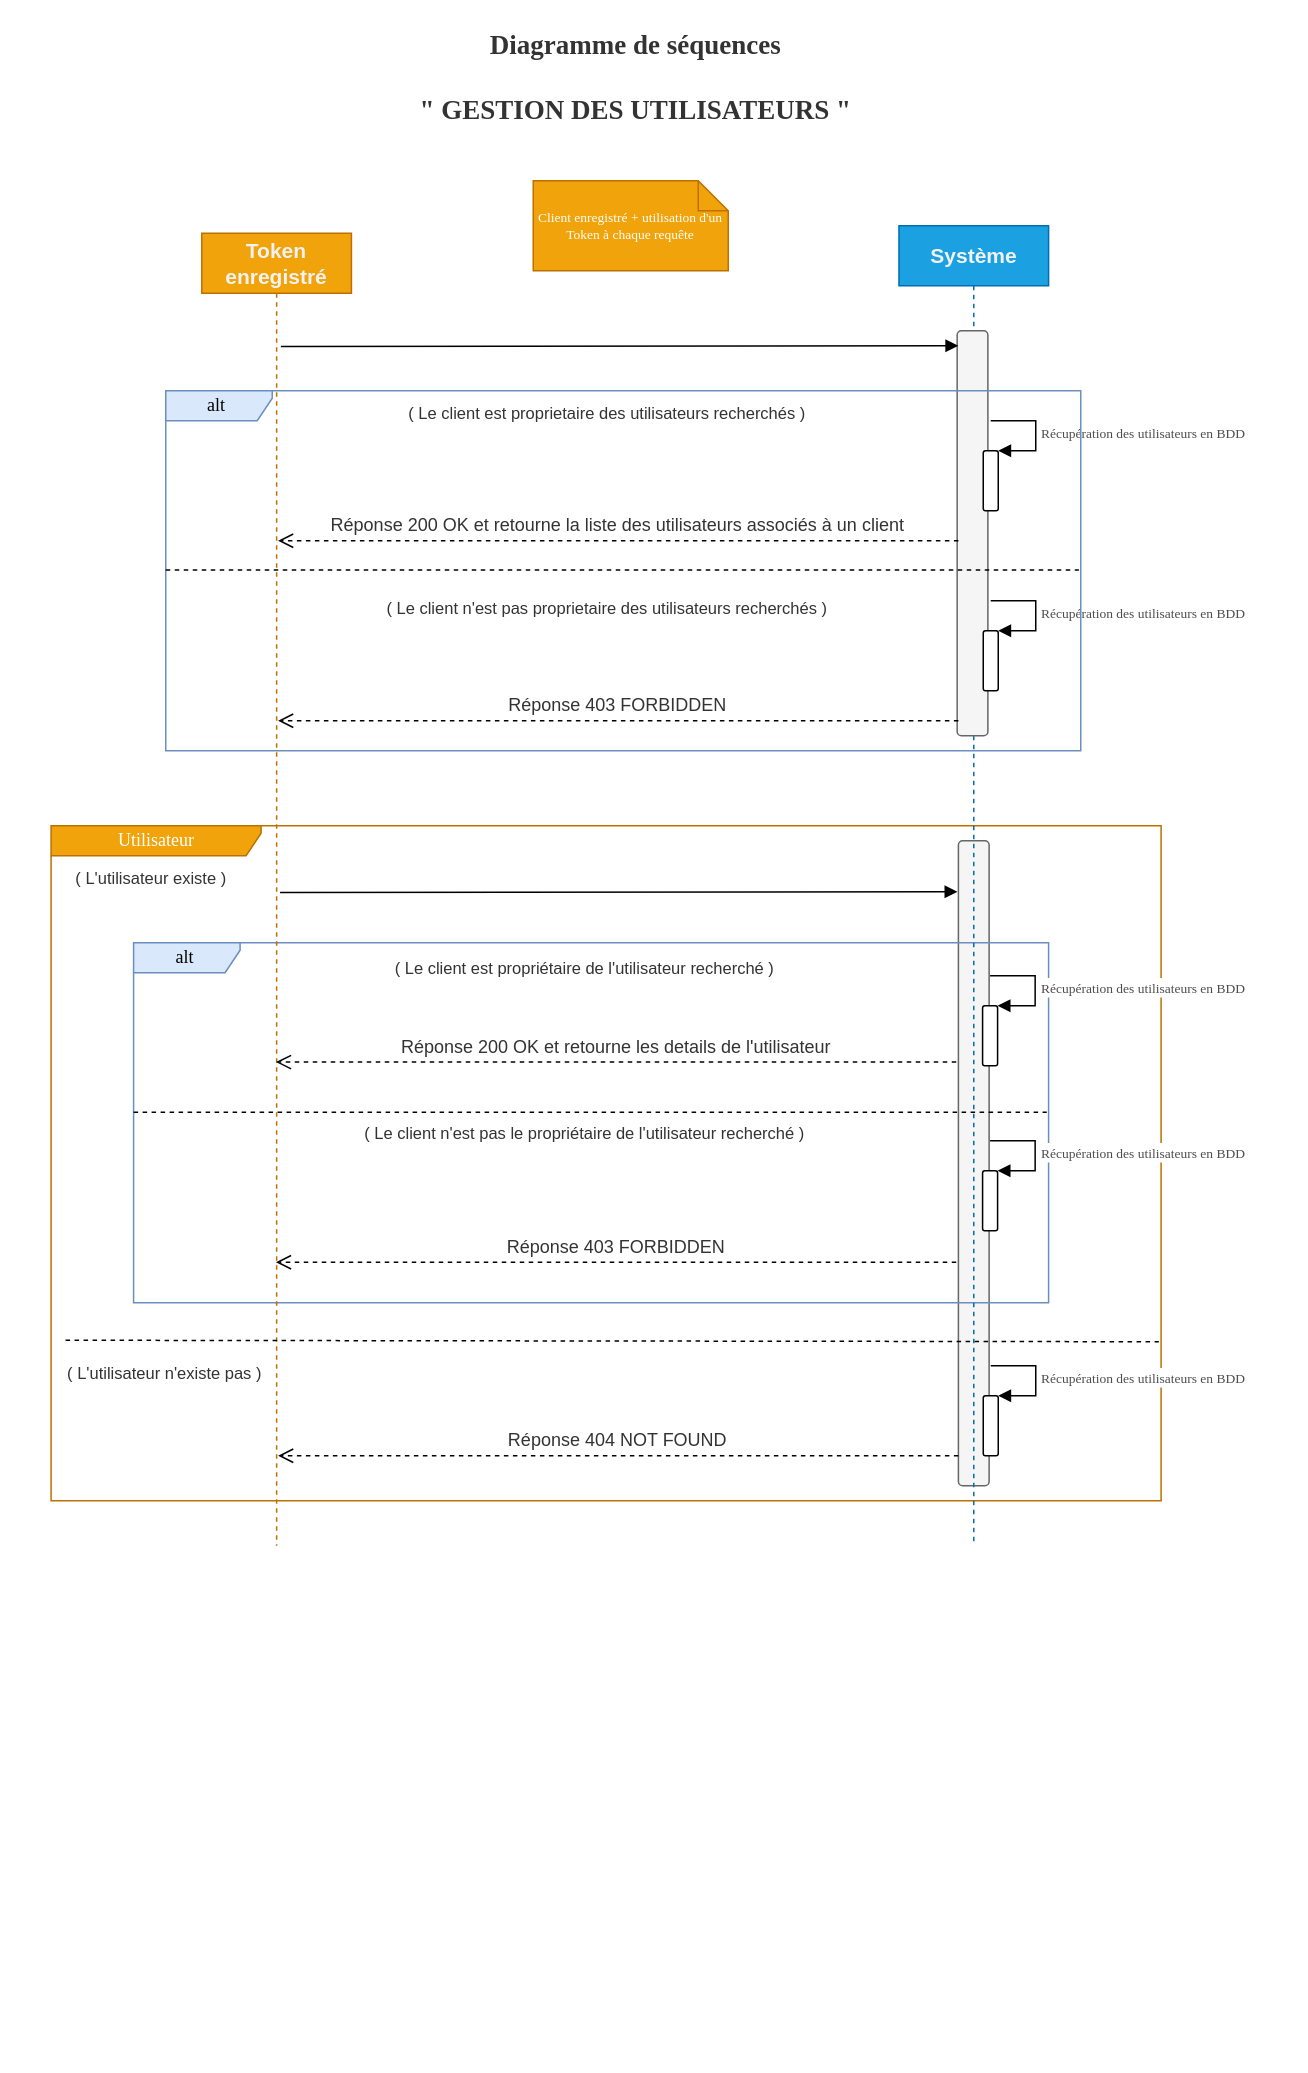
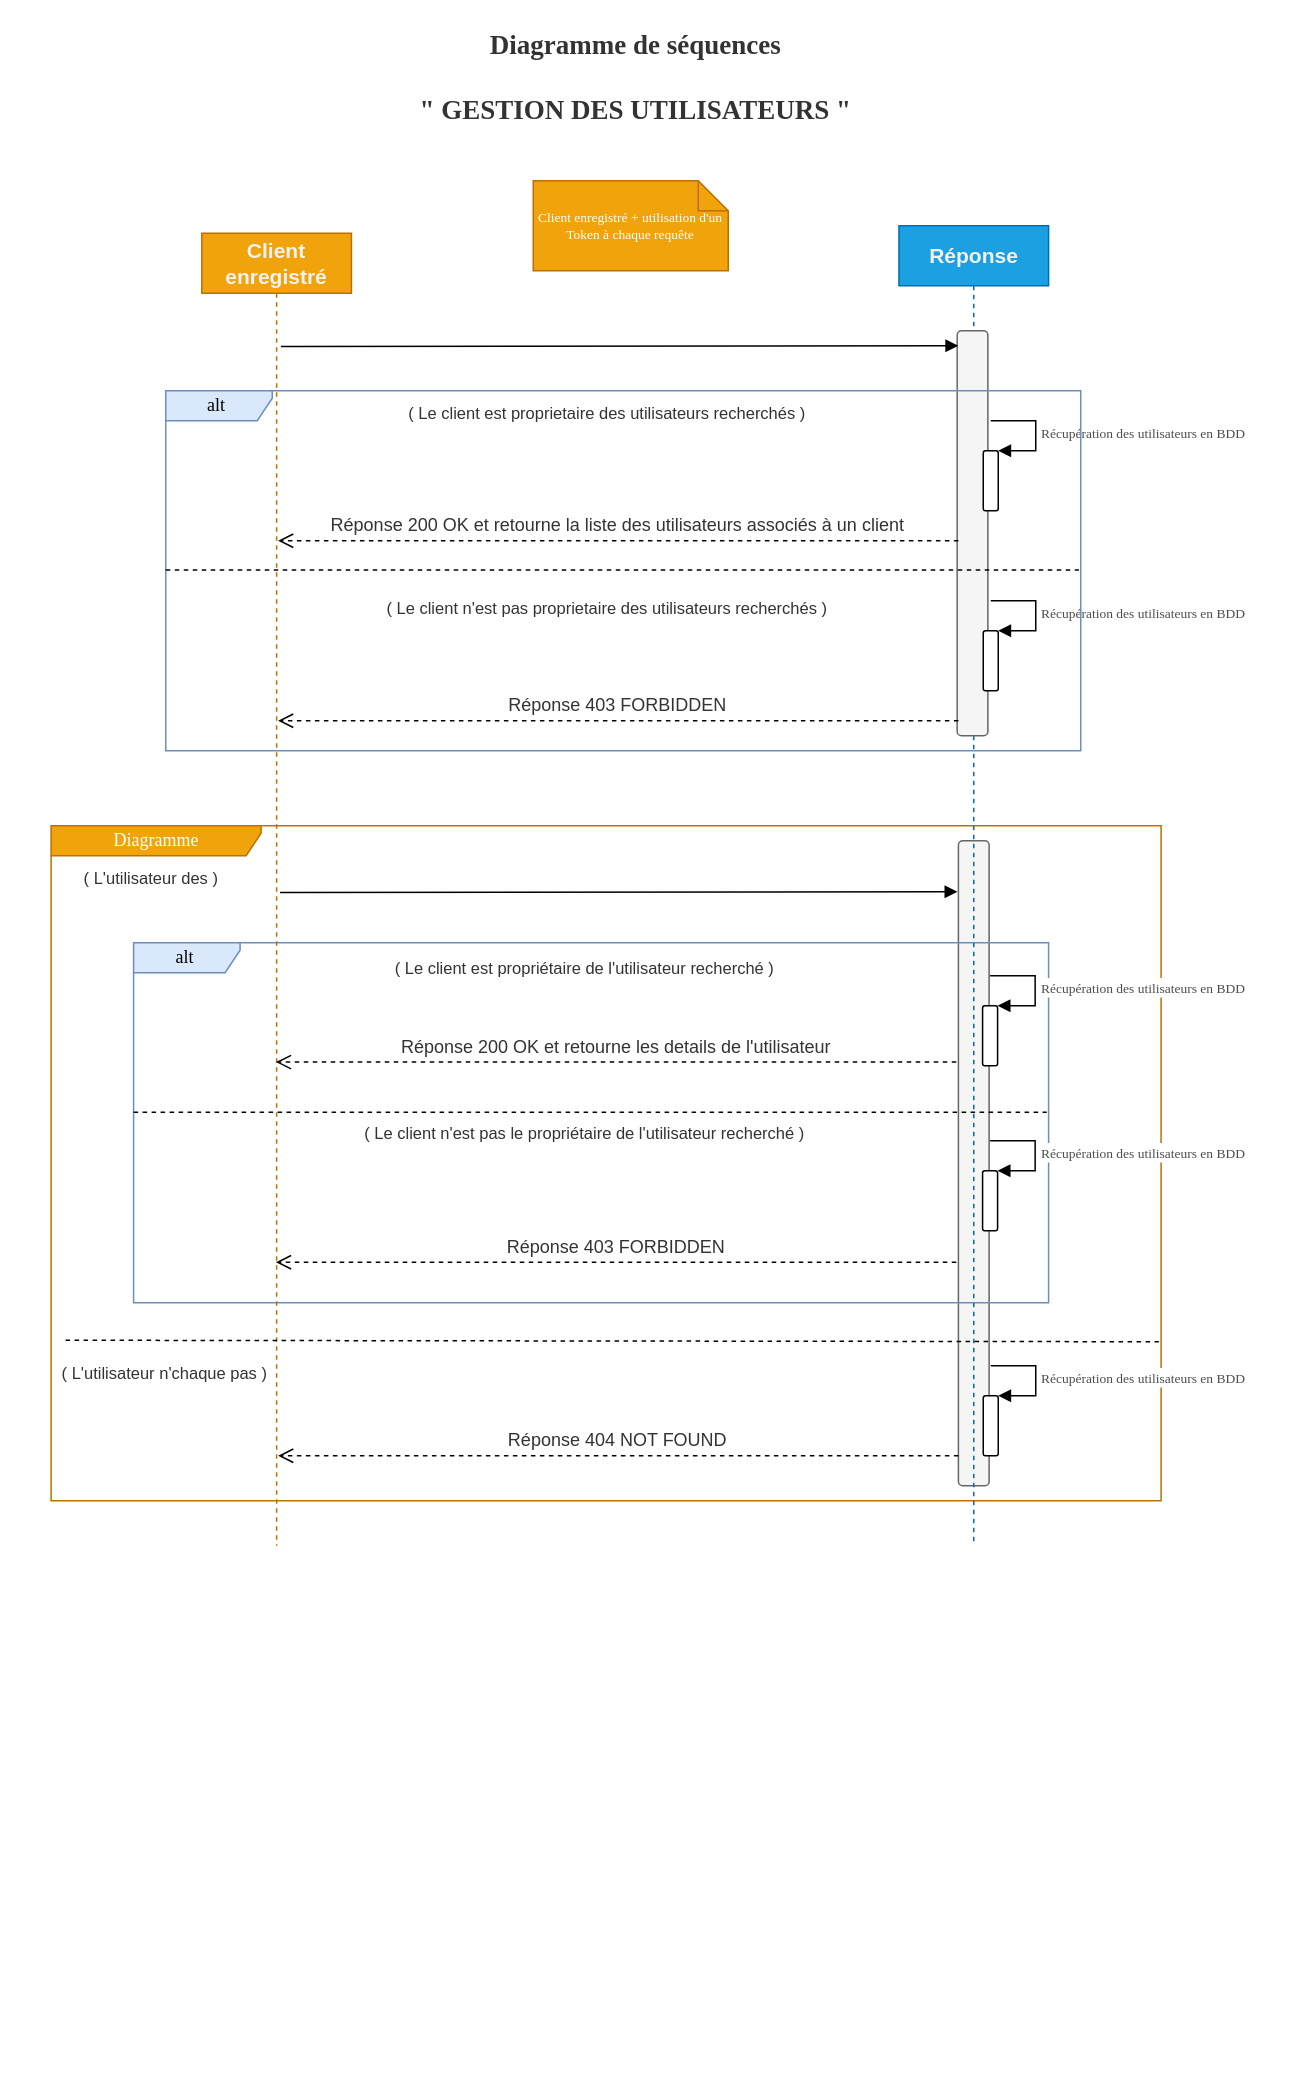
node "Système": label "Système" -> "Réponse"
node "Token enregistré": label "Token enregistré" -> "Client enregistré"
node "Utilisateur": label "Utilisateur" -> "Diagramme"
node "( L'utilisateur existe )": label "( L'utilisateur existe )" -> "( L'utilisateur des )"
node "( L'utilisateur n'existe pas )": label "( L'utilisateur n'existe pas )" -> "( L'utilisateur n'chaque pas )"
